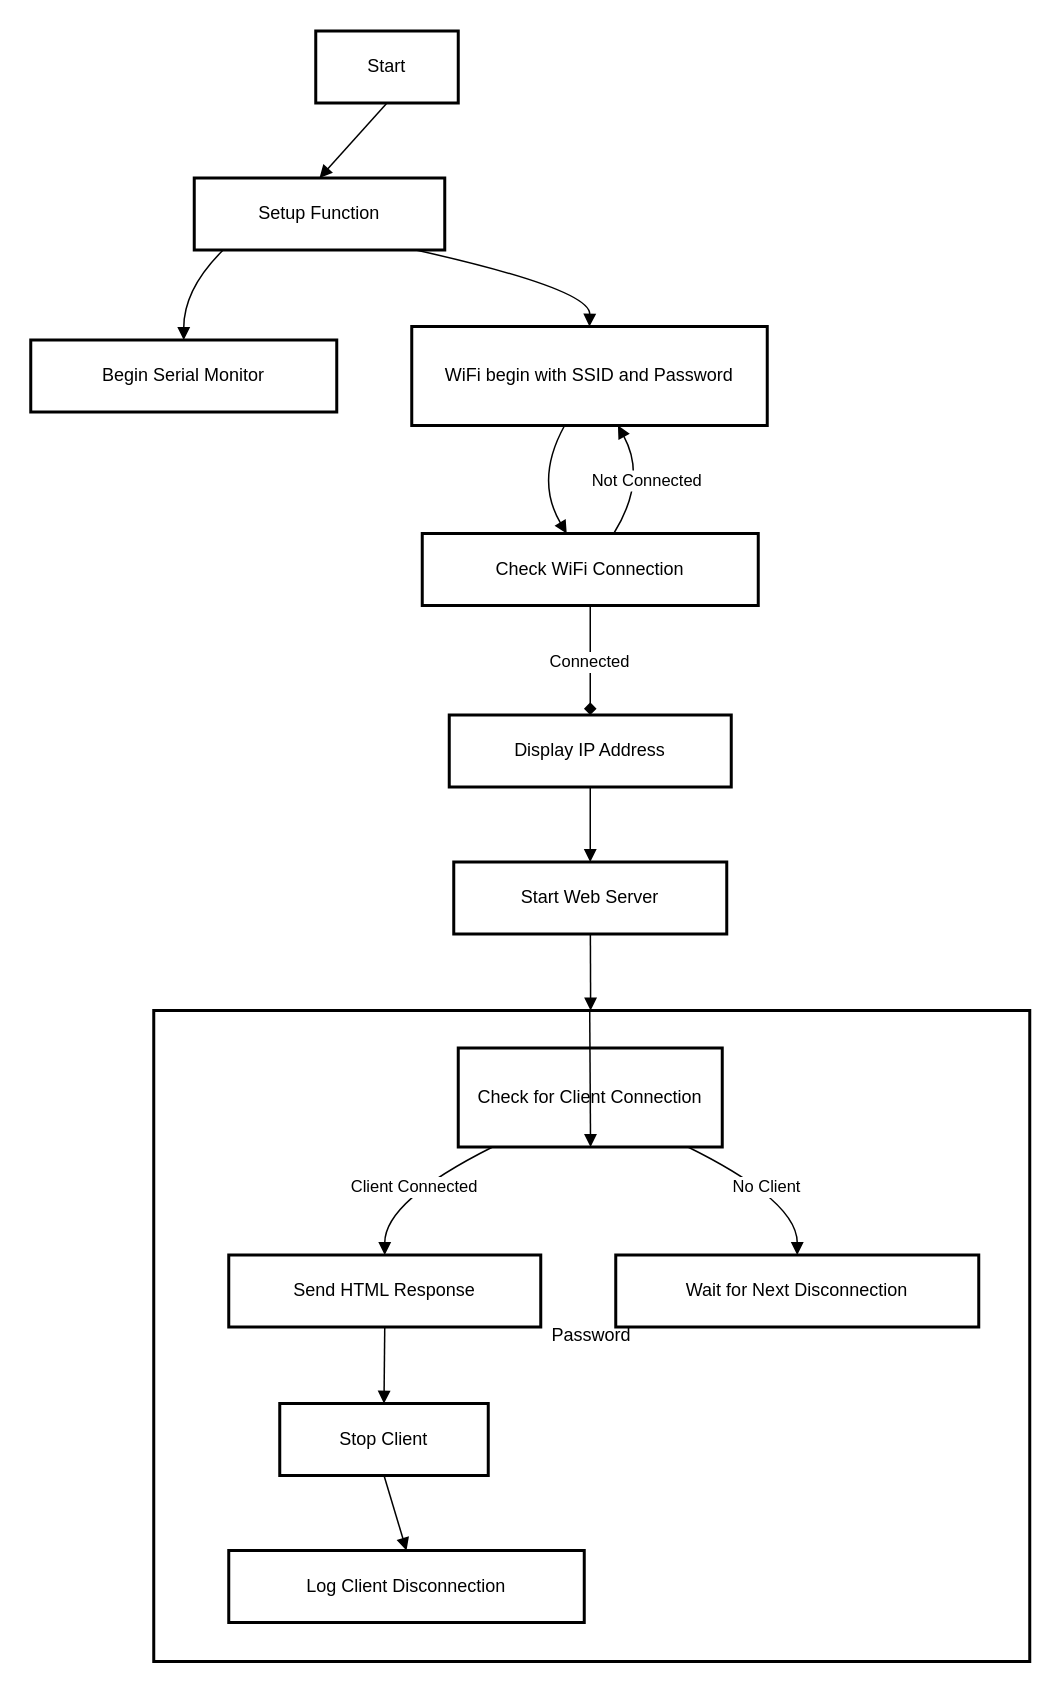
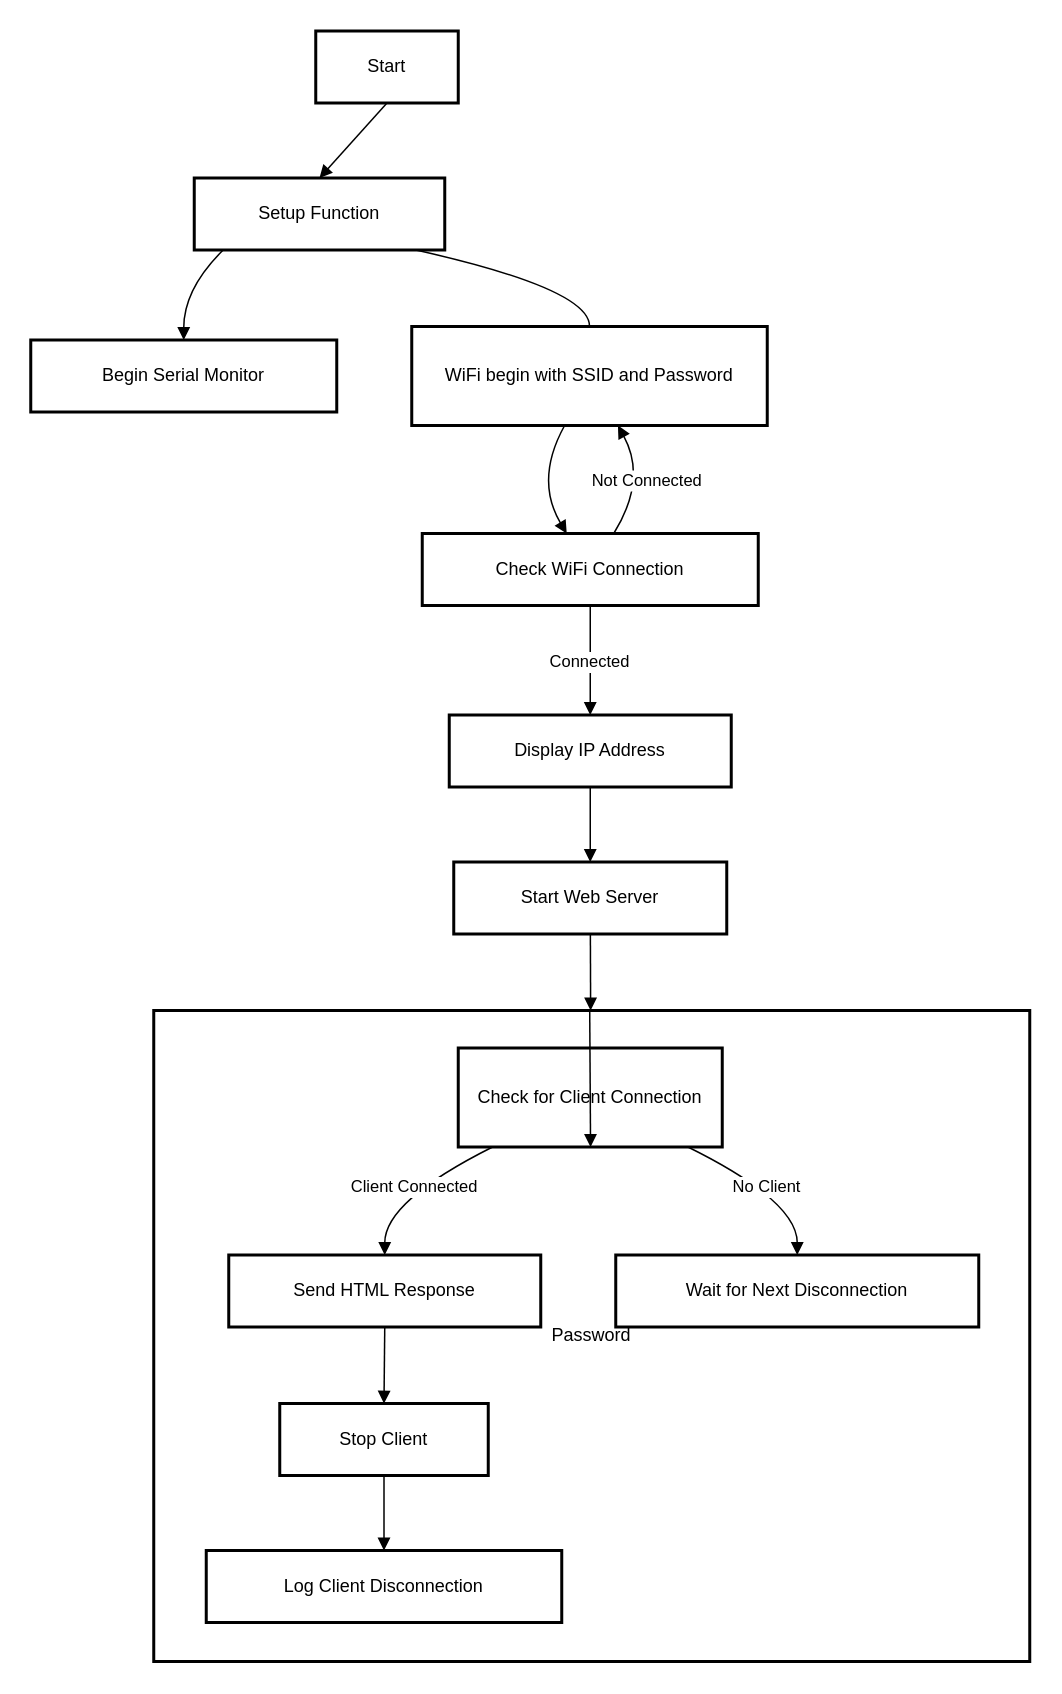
edge "Setup Function" -> "WiFi begin with SSID and Password": arrowhead block -> none
edge "Check WiFi Connection" -> "Display IP Address": arrowhead diamond -> block
node "Log Client Disconnection": moved (407, 1586) -> (384, 1586)
